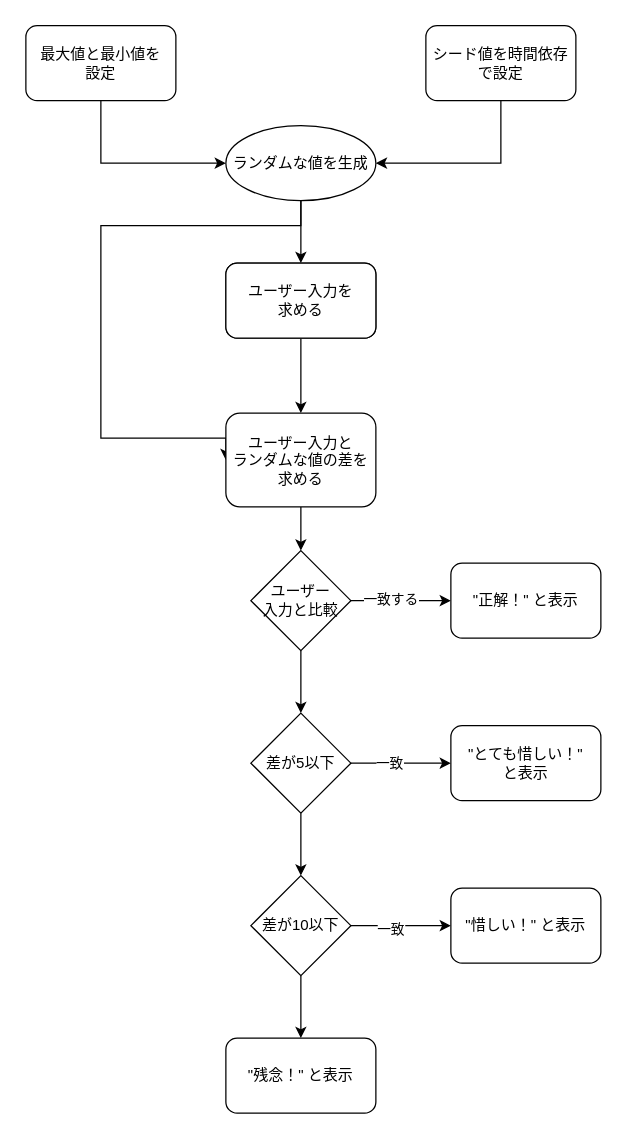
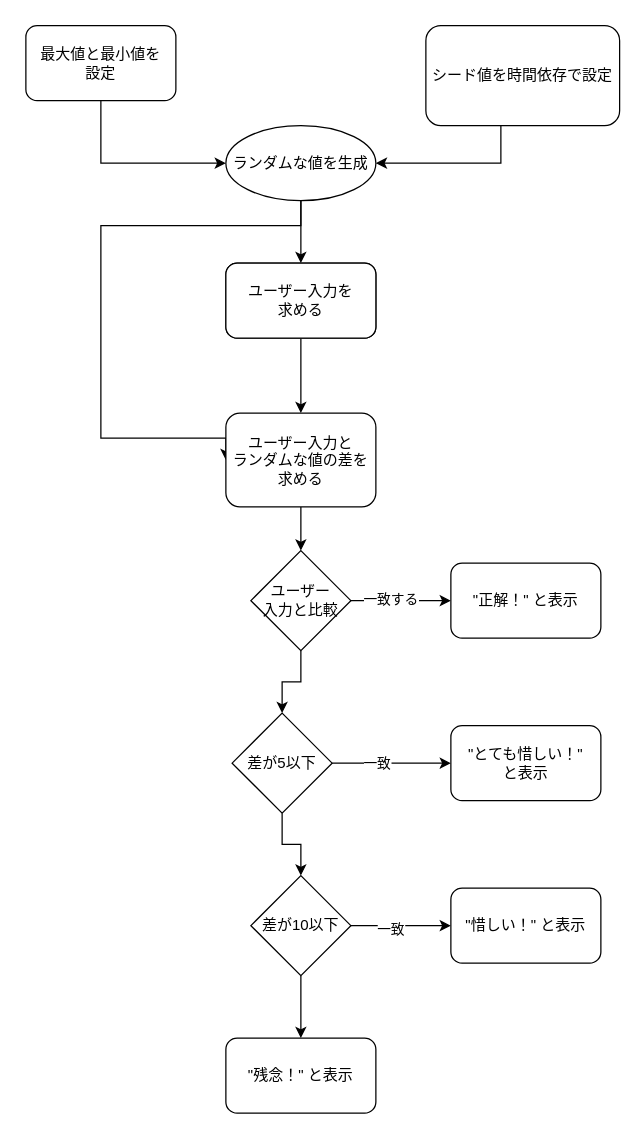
node "シード値を時間依存で設定": size 150x75 -> 194x100
node "差が5以下": moved (301, 763) -> (282, 763)
